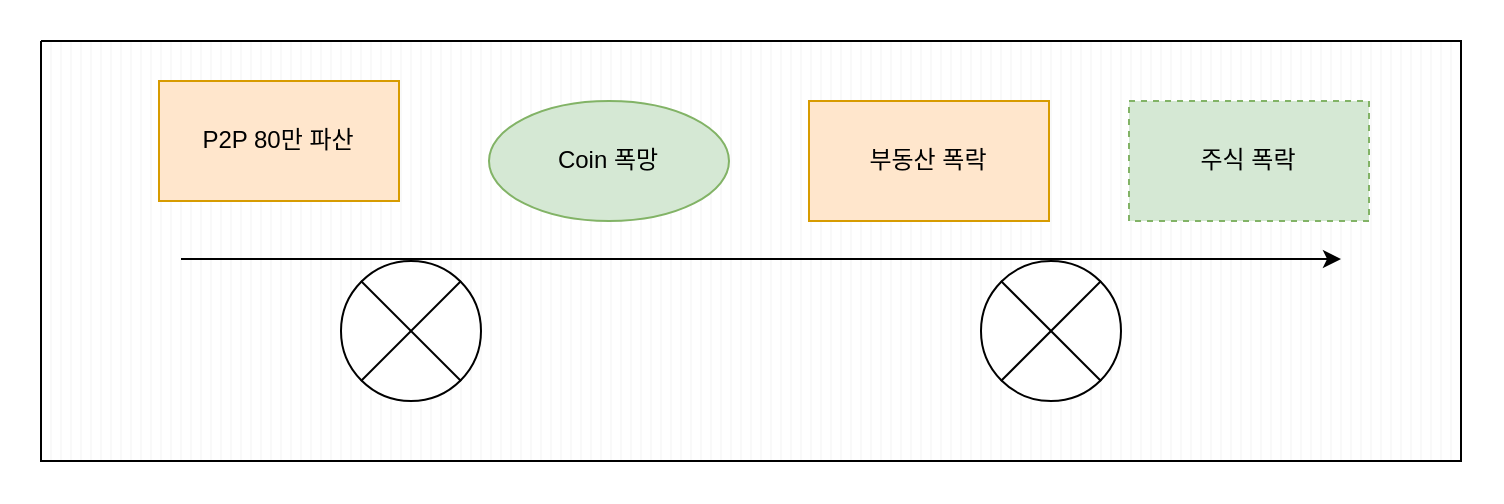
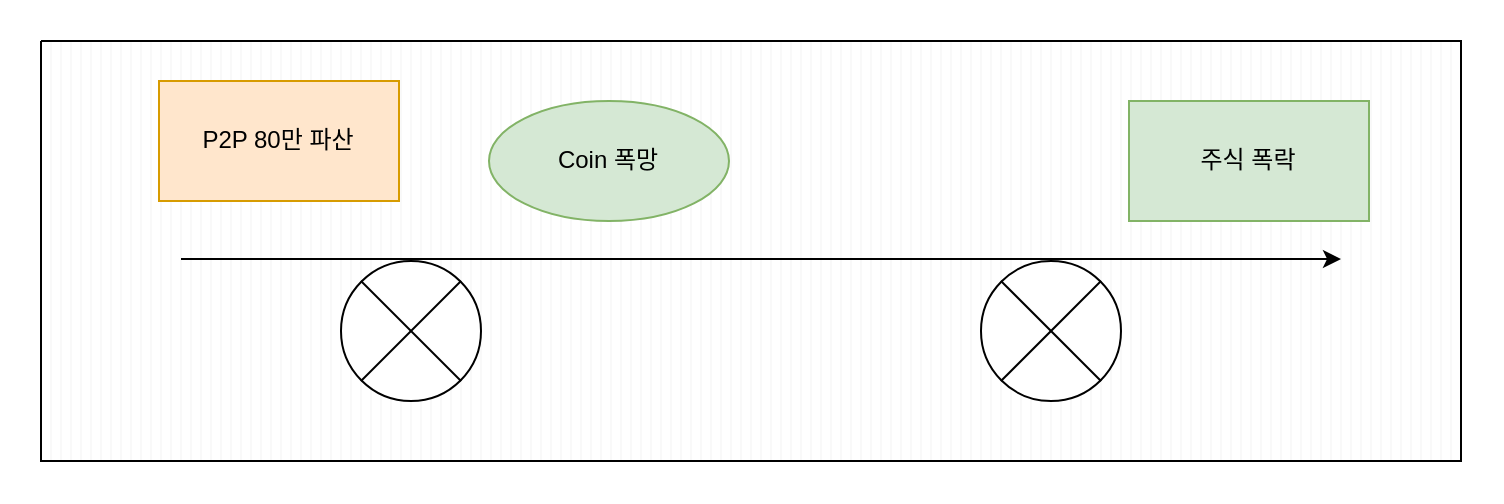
node "부동산 폭락": removed
node "주식 폭락": style dashed -> solid
